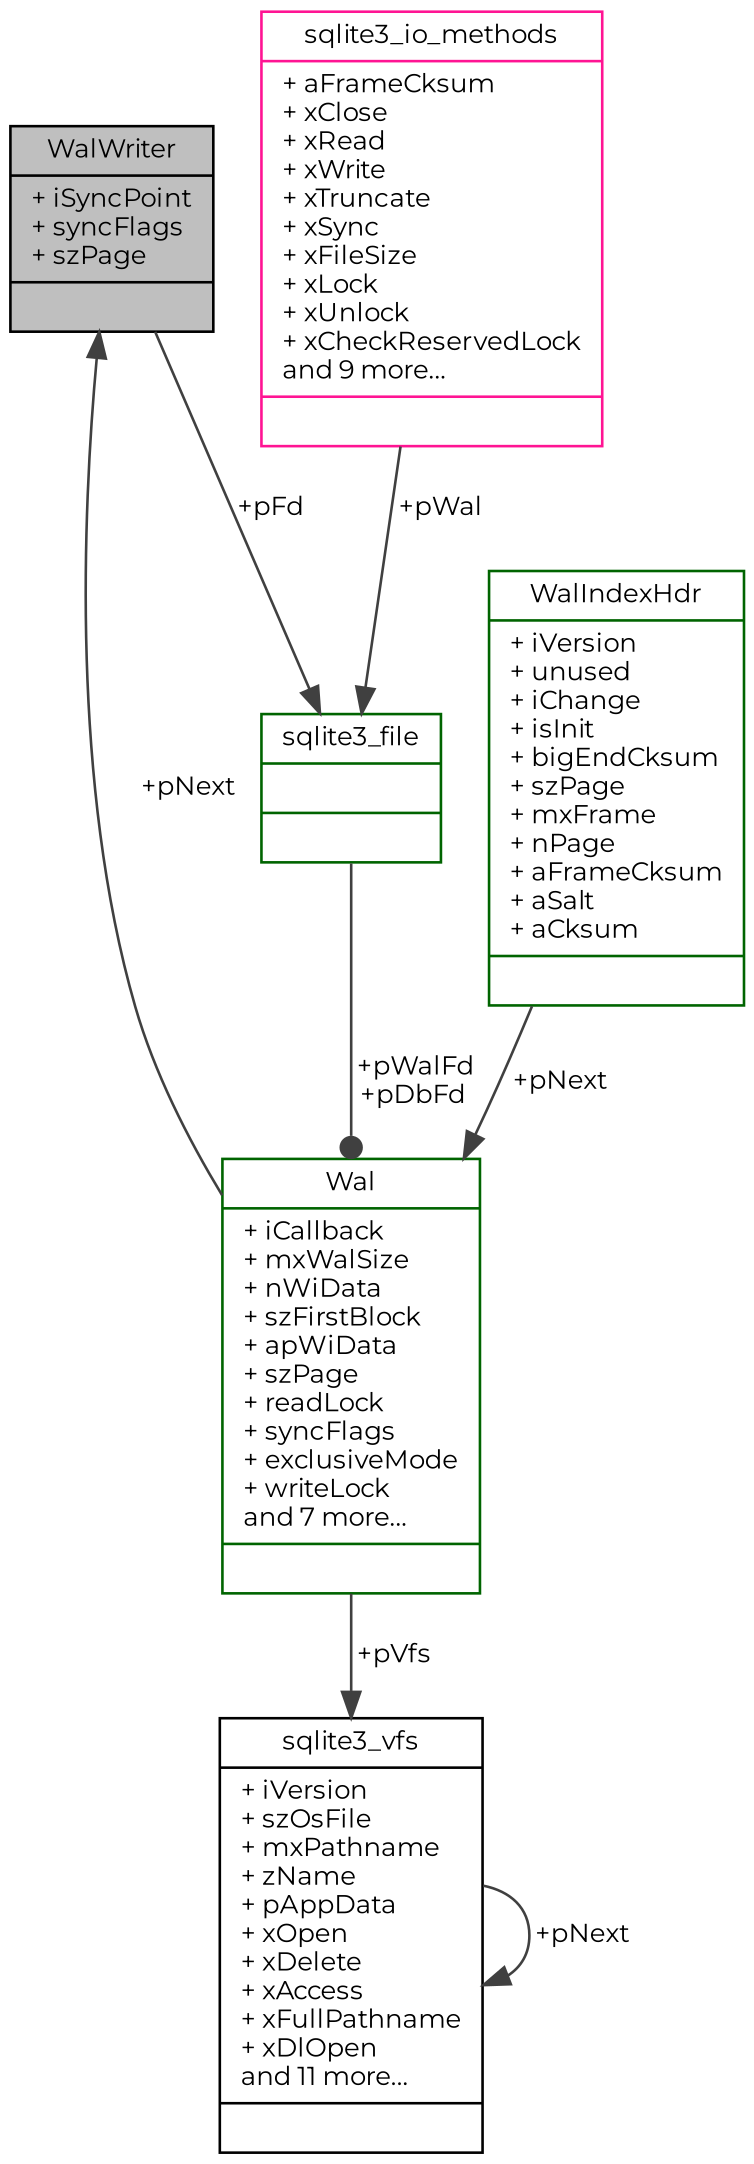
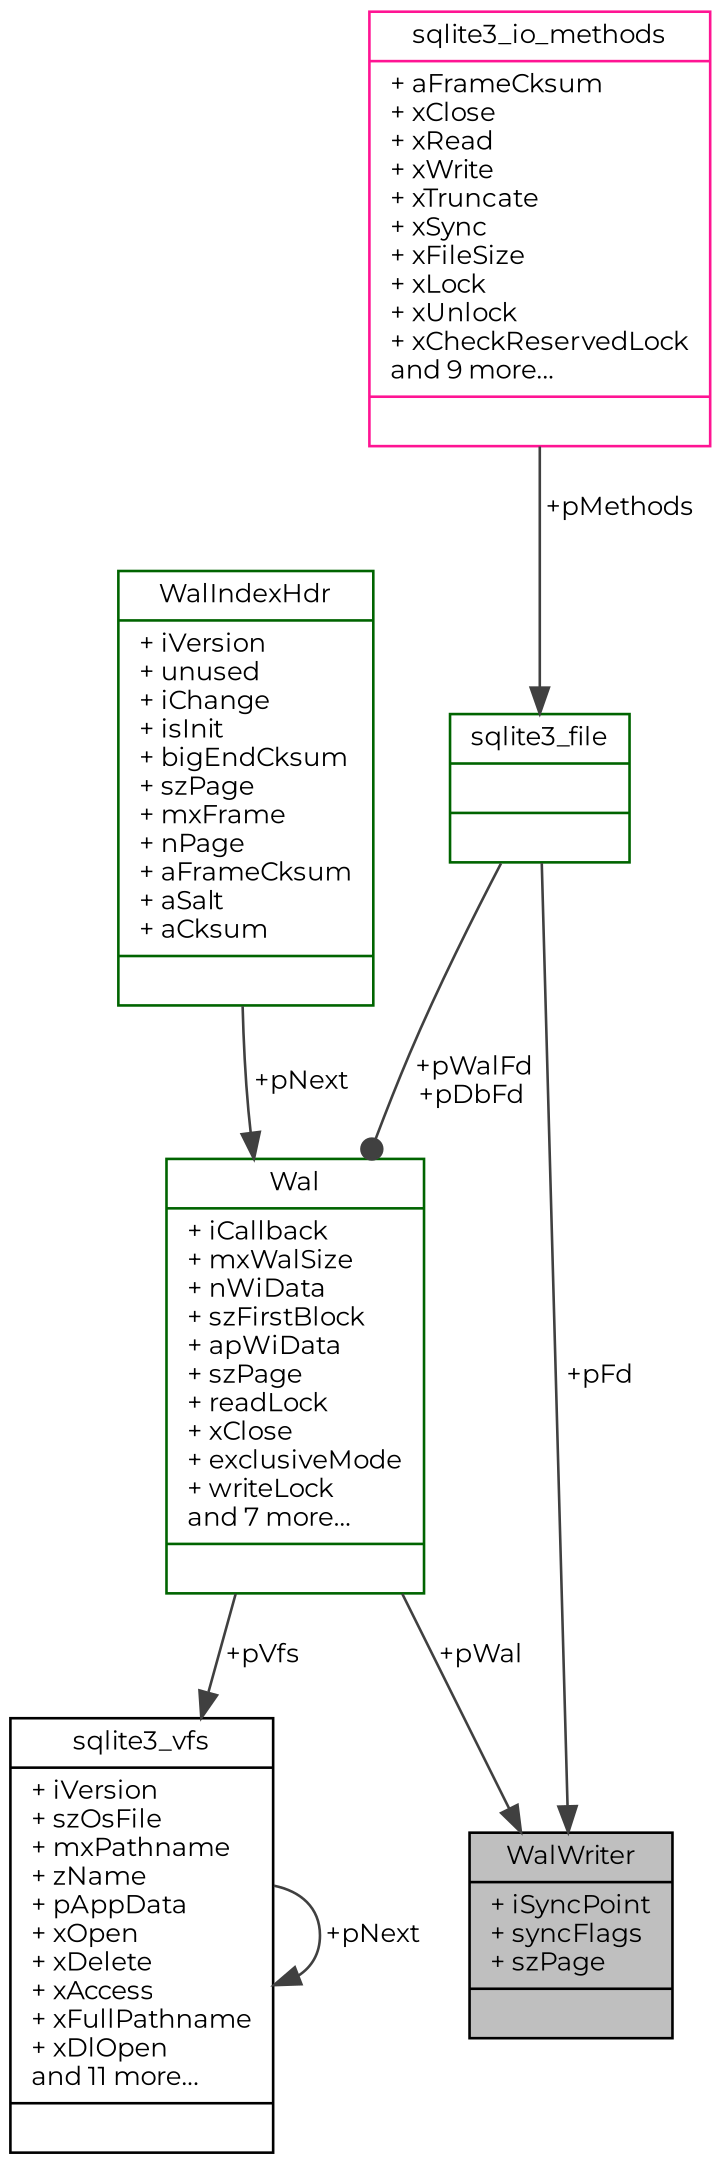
edge "sqlite3_io_methods" -> "sqlite3_file": label " +pWal" -> " +pMethods"
edge "WalWriter" -> "sqlite3_file": reversed
edge "Wal" -> "WalWriter": label " +pNext" -> " +pWal"
node "Wal": text "+ syncFlags" -> "+ xClose"
